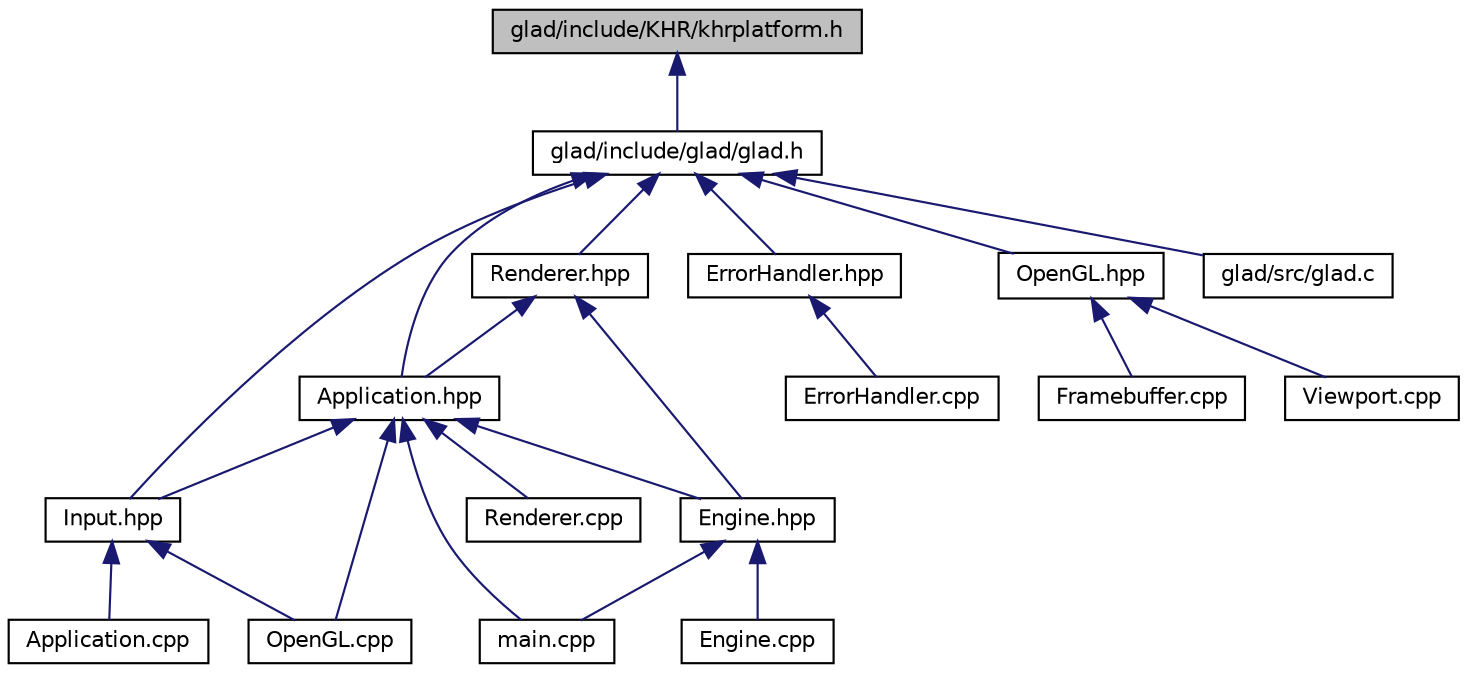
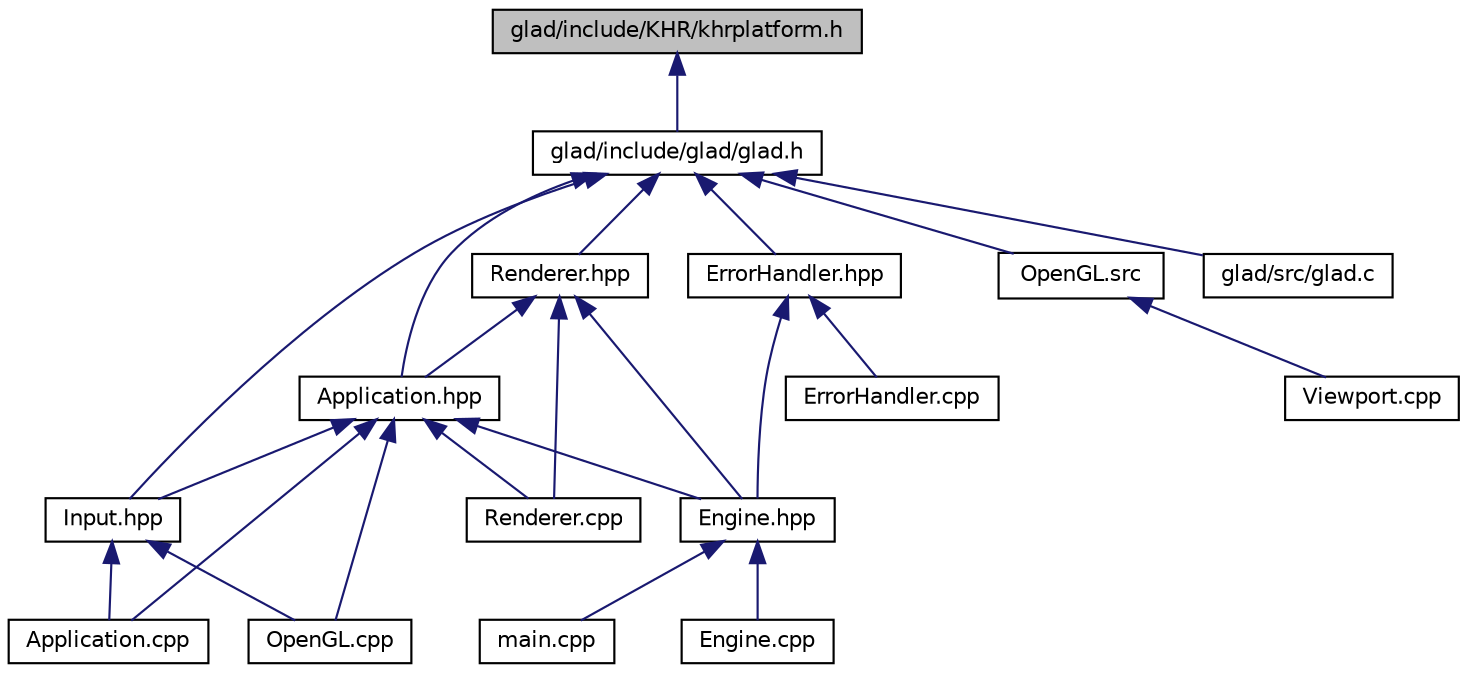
node "OpenGL.hpp": label "OpenGL.hpp" -> "OpenGL.src"
node "Framebuffer.cpp": removed
edge "Engine.hpp" -> "ErrorHandler.hpp": added
edge "Renderer.cpp" -> "Renderer.hpp": added
edge "main.cpp" -> "Application.hpp": now "Application.cpp" -> "Application.hpp"
